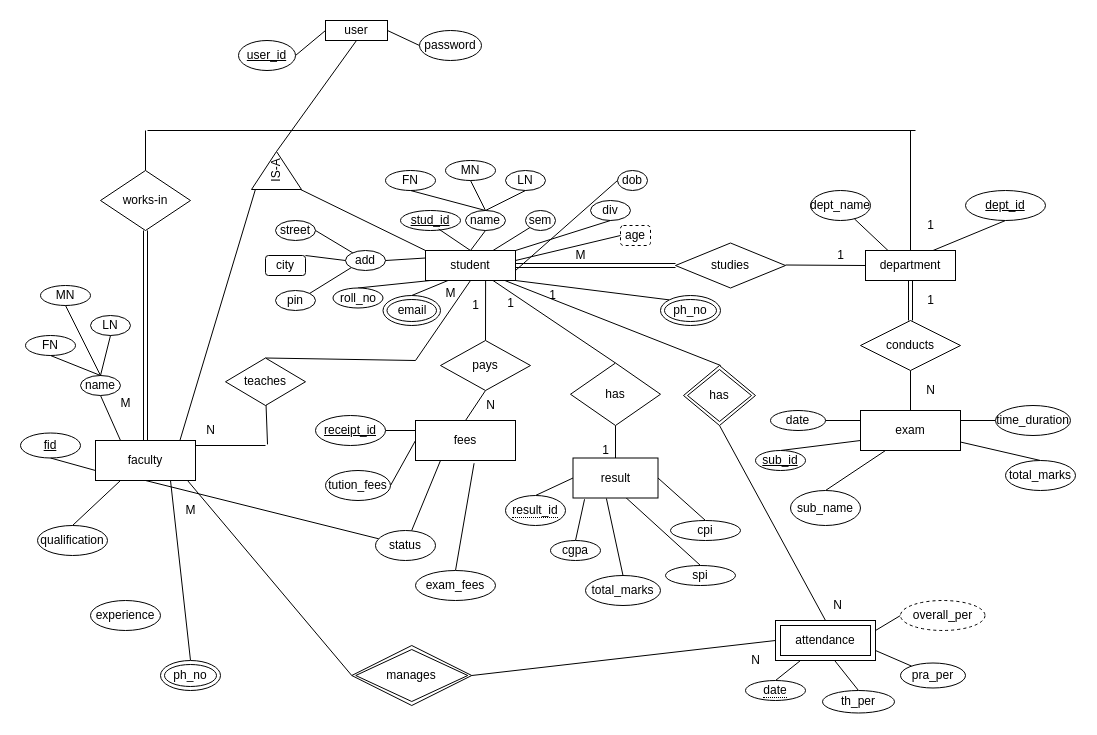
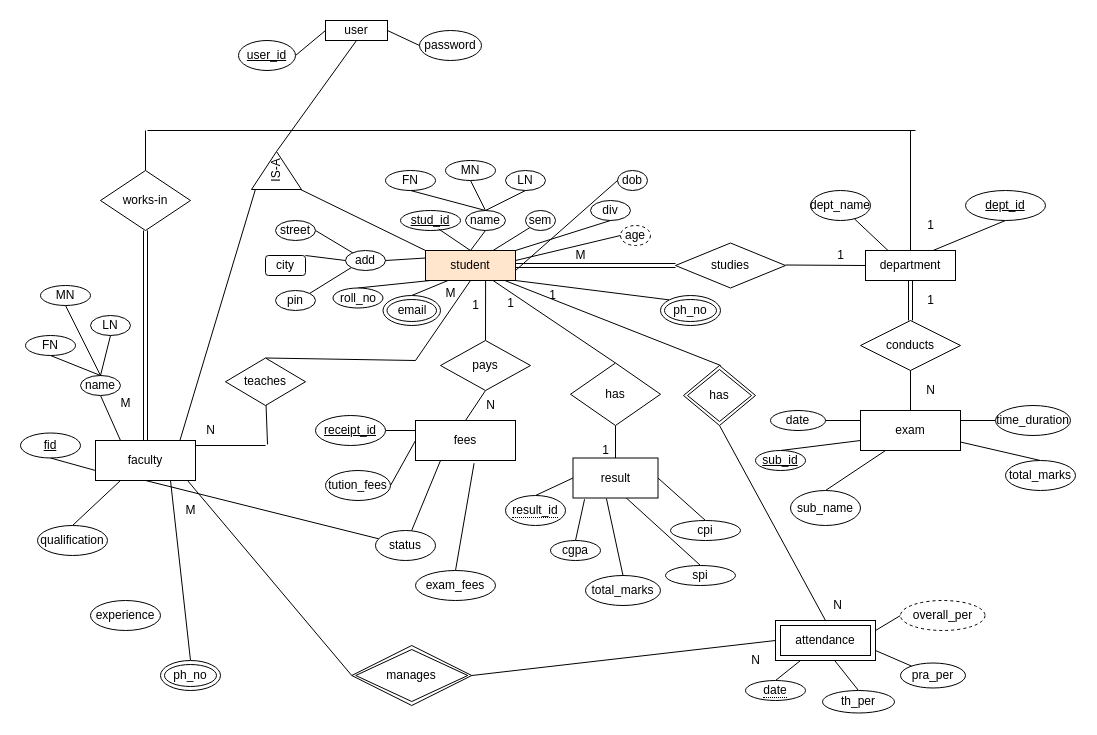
node "age": shape rounded rectangle -> ellipse
node "student": fillcolor #ffffff -> #ffe6cc
